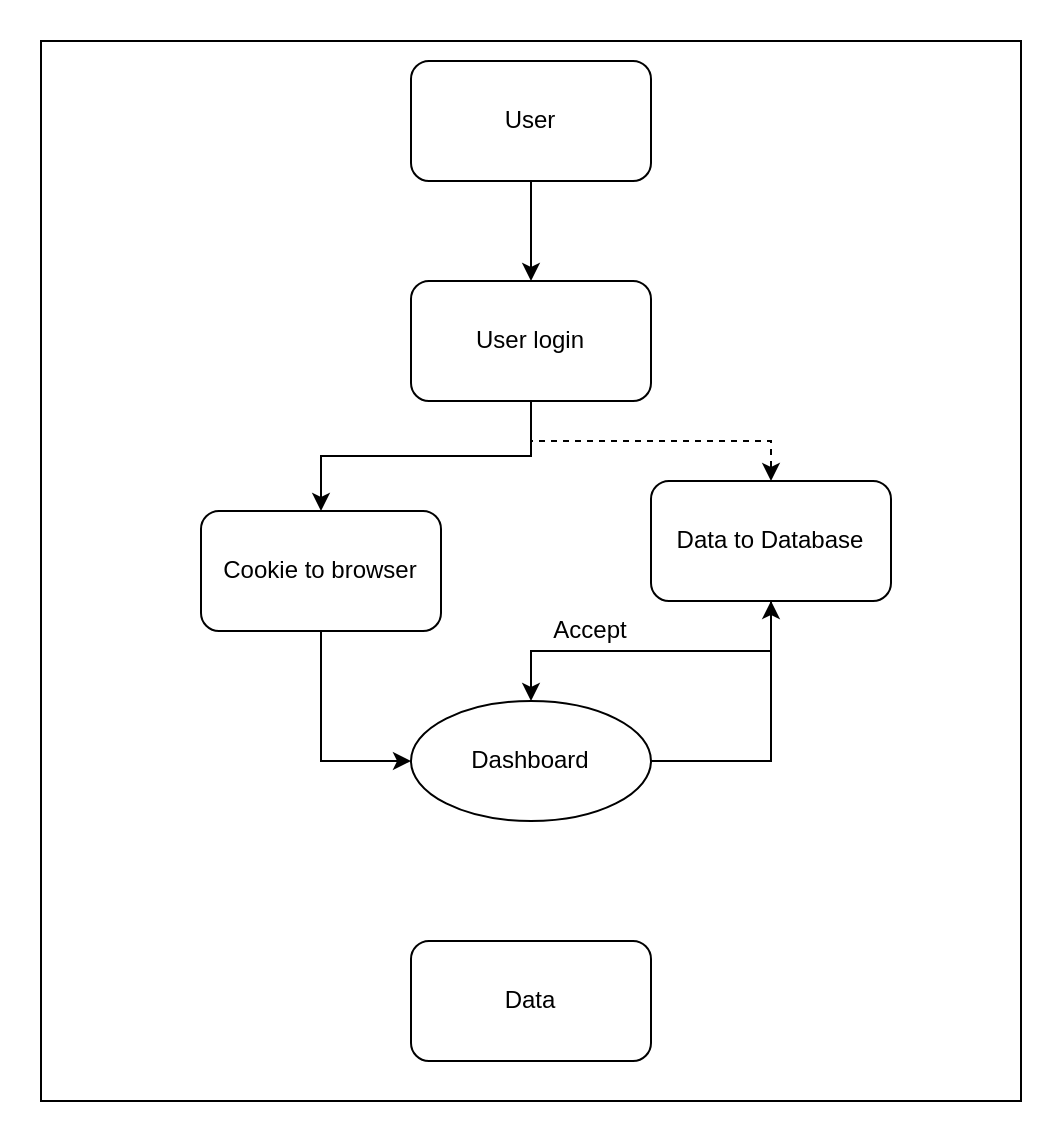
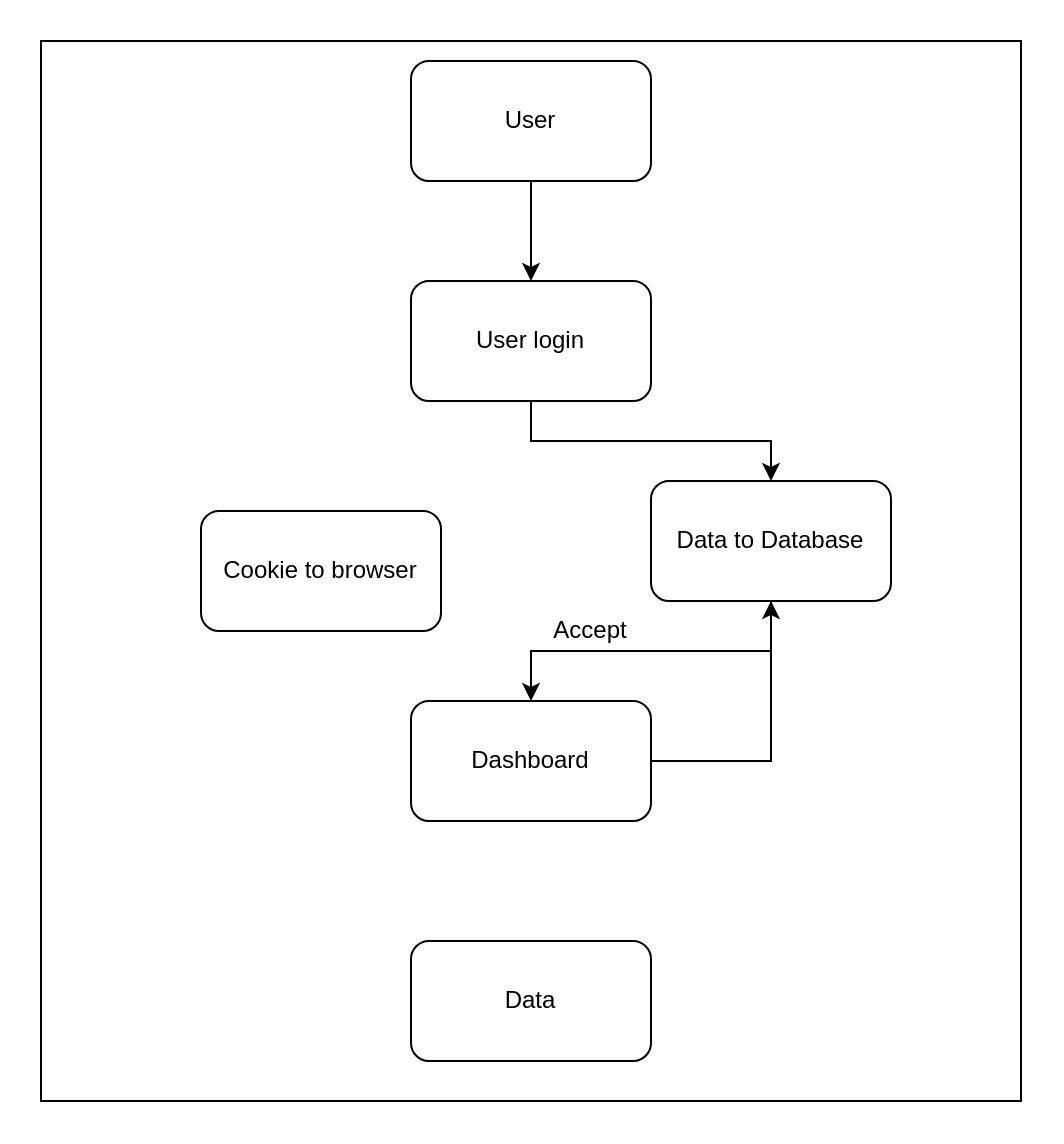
edge "User login" -> "Data to Database": style dashed -> solid
edge "User login" -> "Cookie to browser": removed
edge "Cookie to browser" -> "Dashboard": removed
node "Dashboard": shape ellipse -> rounded rectangle
